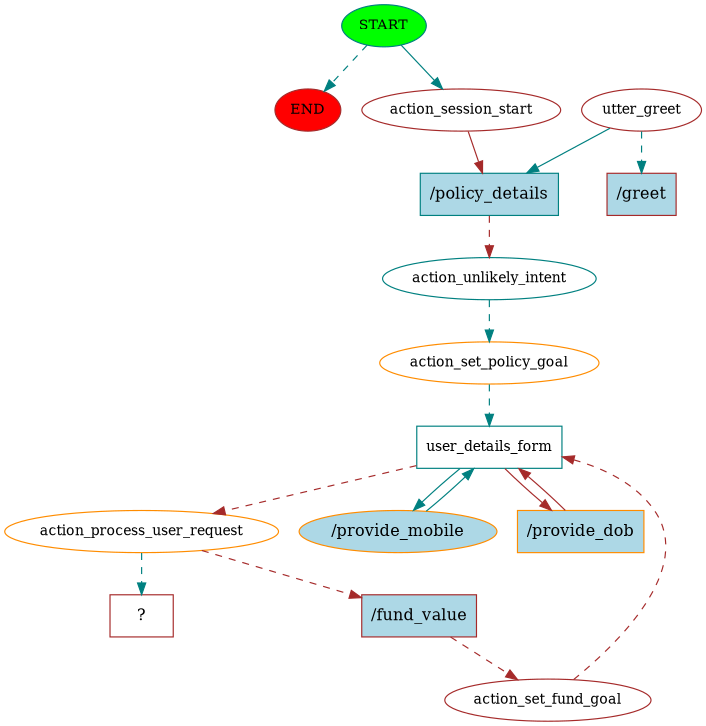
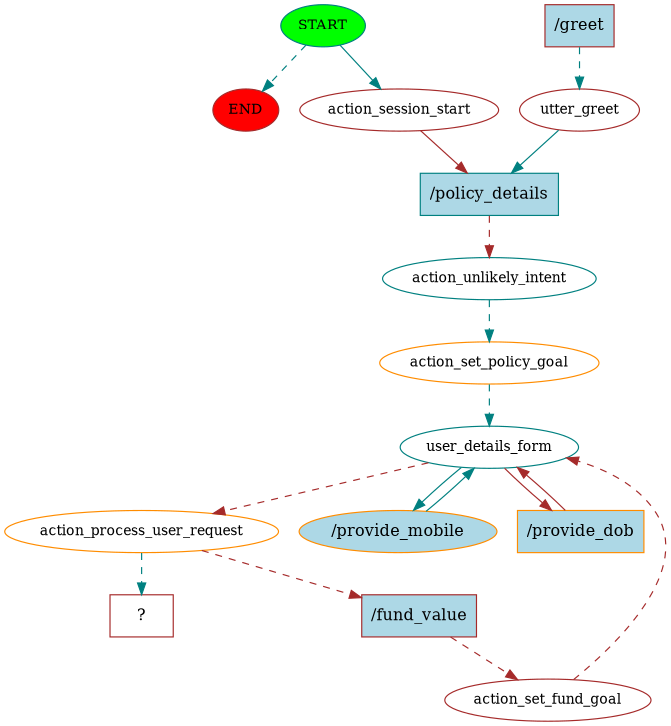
edge "utter_greet" -> "/greet": reversed
node "user_details_form": shape box -> ellipse
